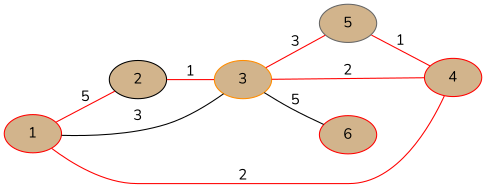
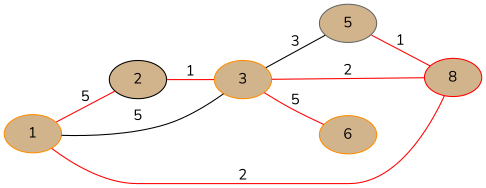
edge "5" -- "3": color red -> black
node "4": label "4" -> "8"
edge "3" -- "6": color black -> red
edge "3" -- "1": label "3" -> "5"
node "1": color red -> darkorange
node "6": color red -> darkorange
